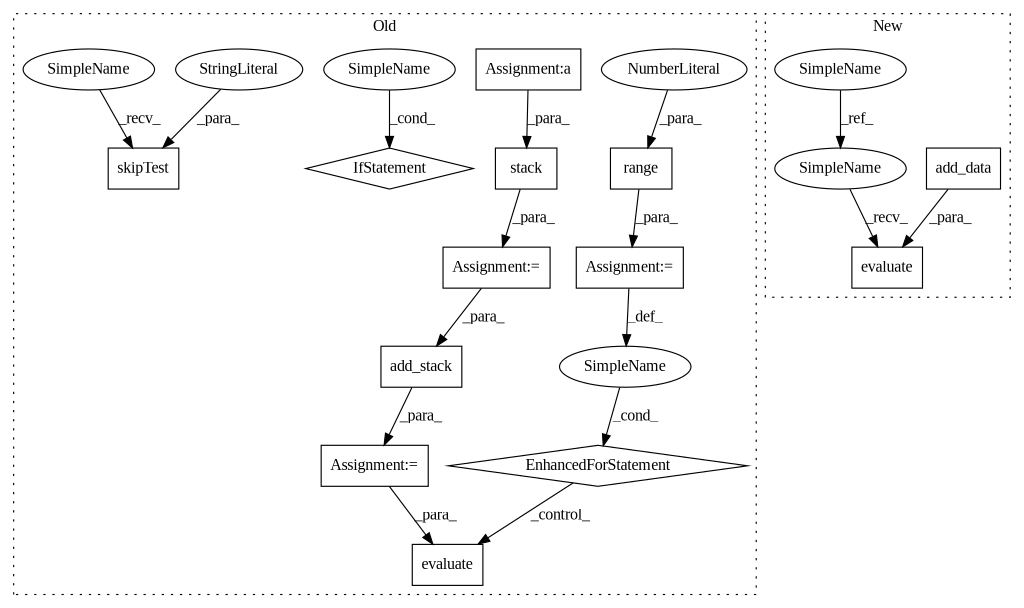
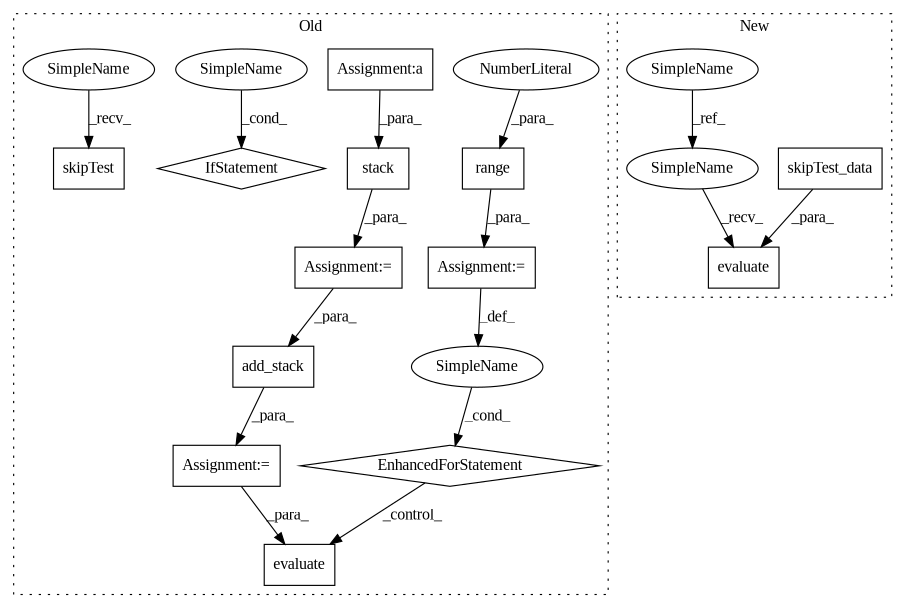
node "StringLiteral": removed
node "add_data": label "add_data" -> "skipTest_data"
